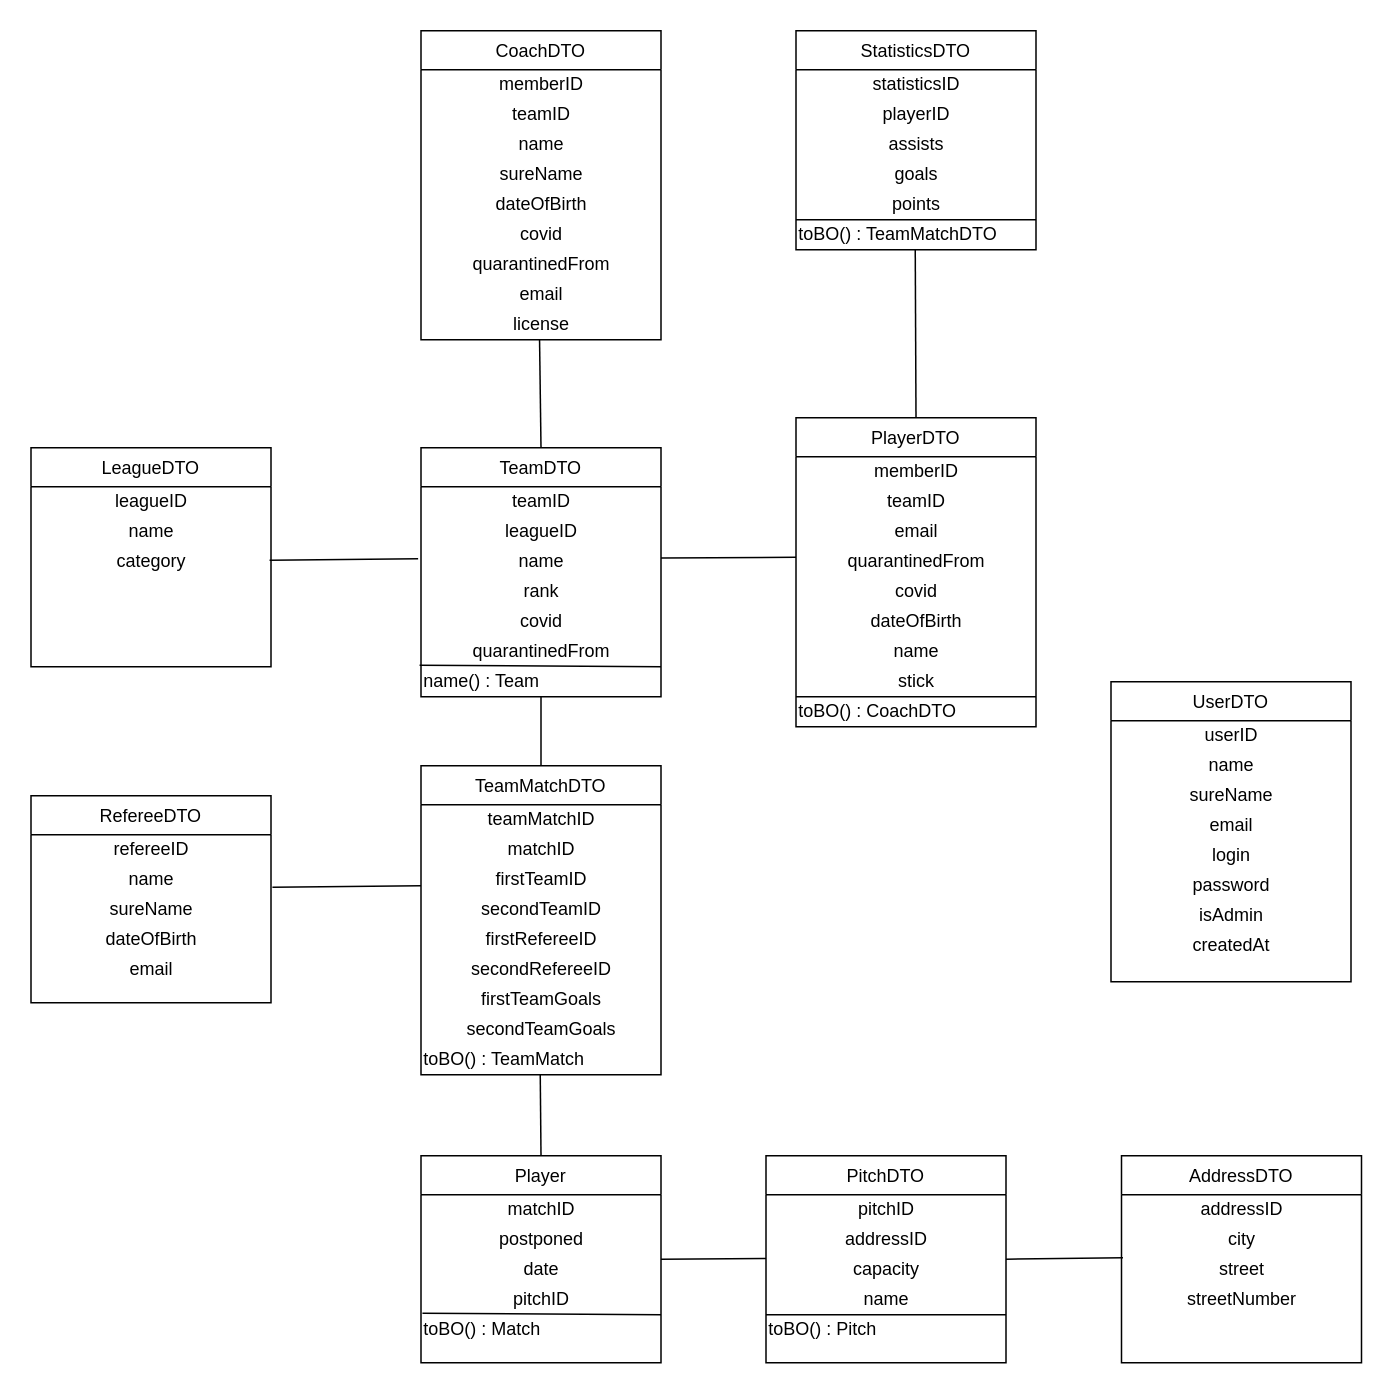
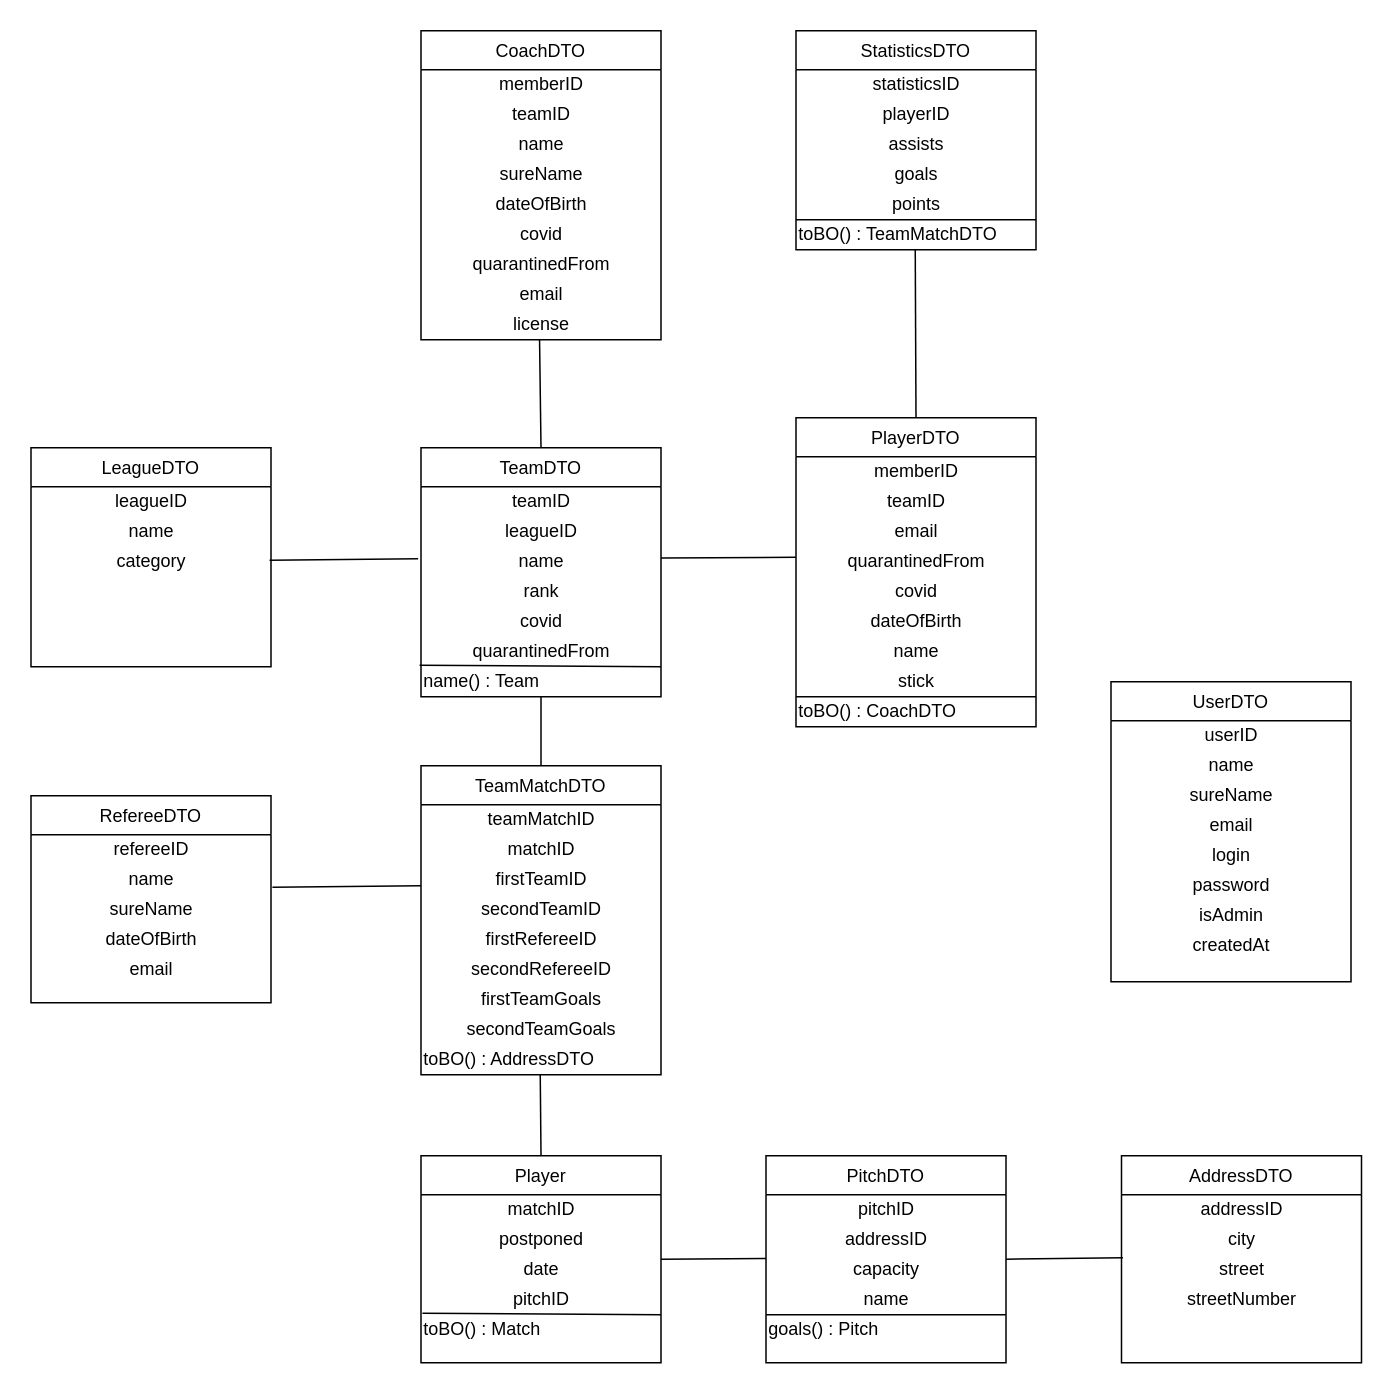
node "toBO() : TeamMatch": label "toBO() : TeamMatch" -> "toBO() : AddressDTO"
node "toBO() : Pitch": label "toBO() : Pitch" -> "goals() : Pitch"
